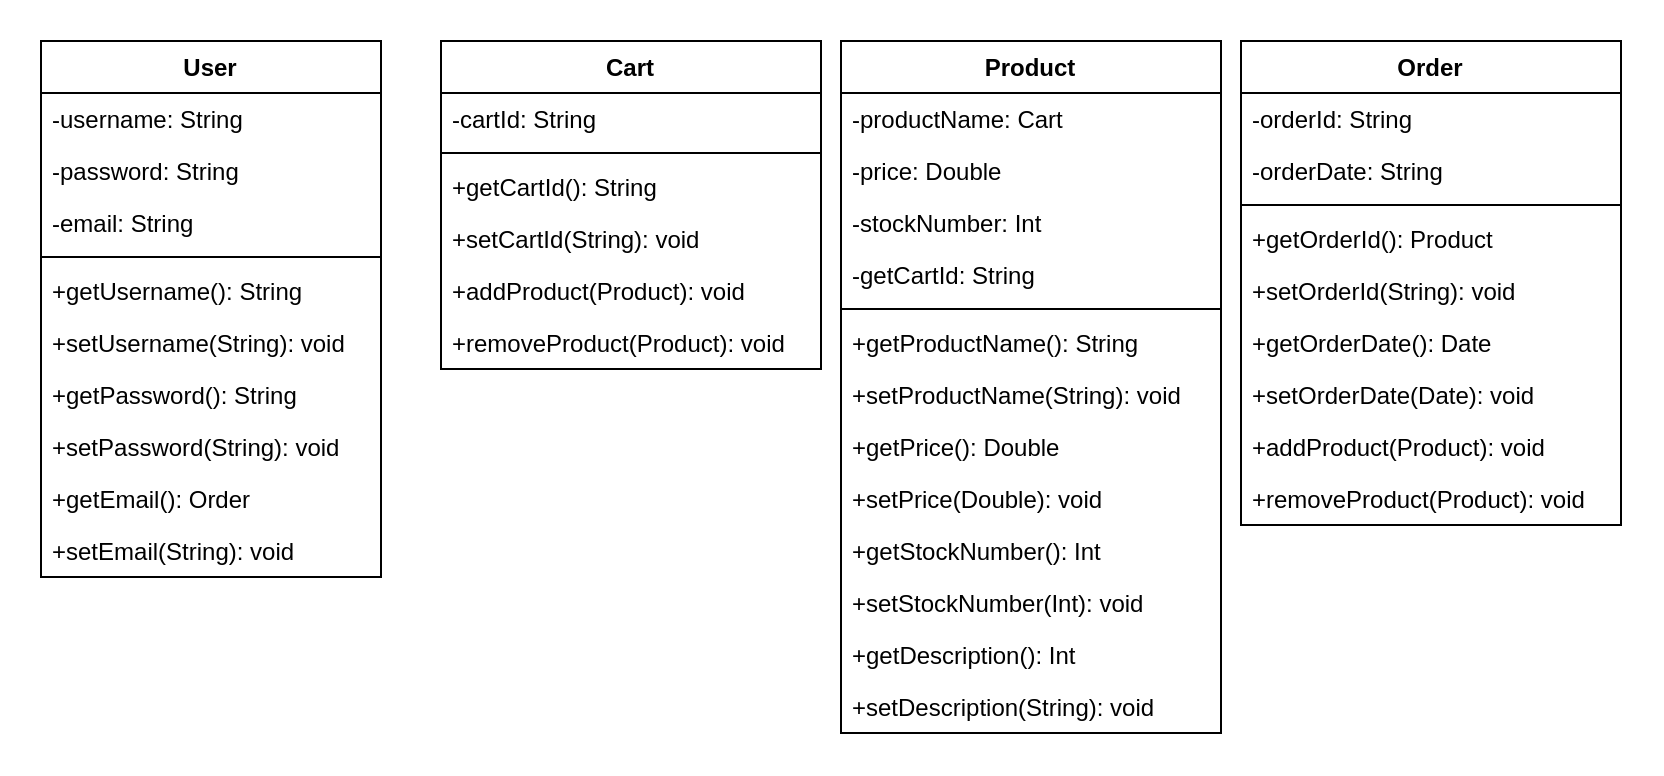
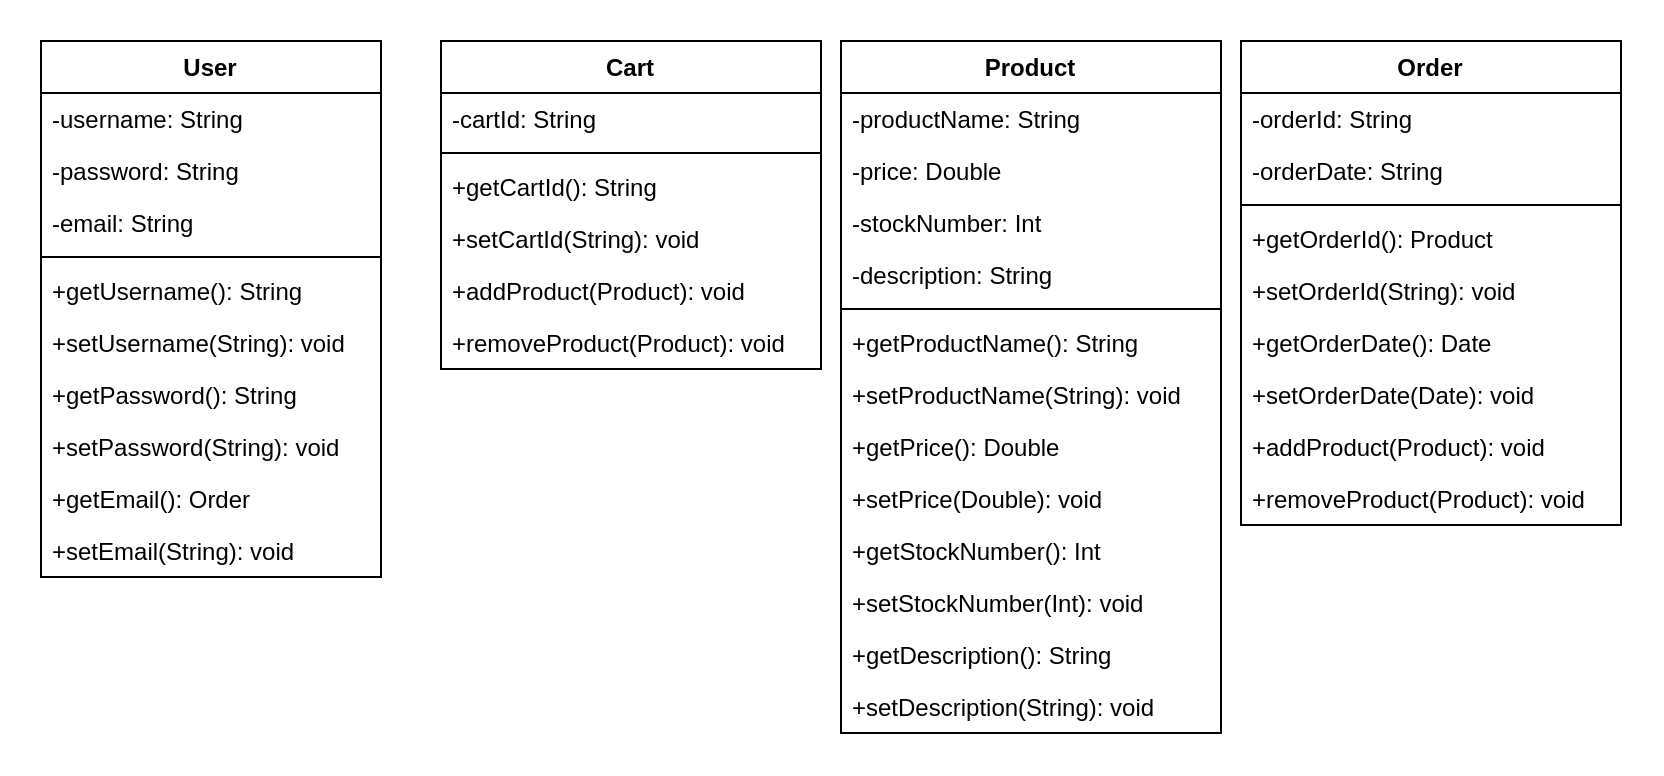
node "-productName: Cart": label "-productName: Cart" -> "-productName: String"
node "-getCartId: String": label "-getCartId: String" -> "-description: String"
node "+getDescription(): Int": label "+getDescription(): Int" -> "+getDescription(): String"
